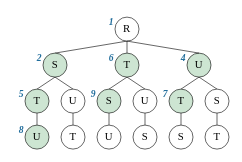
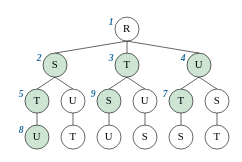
node "6": label "6" -> "3"
